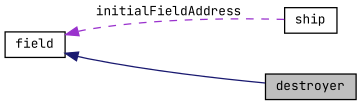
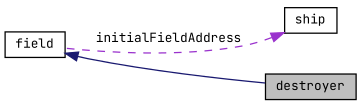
edge "ship" -> "field": reversed
